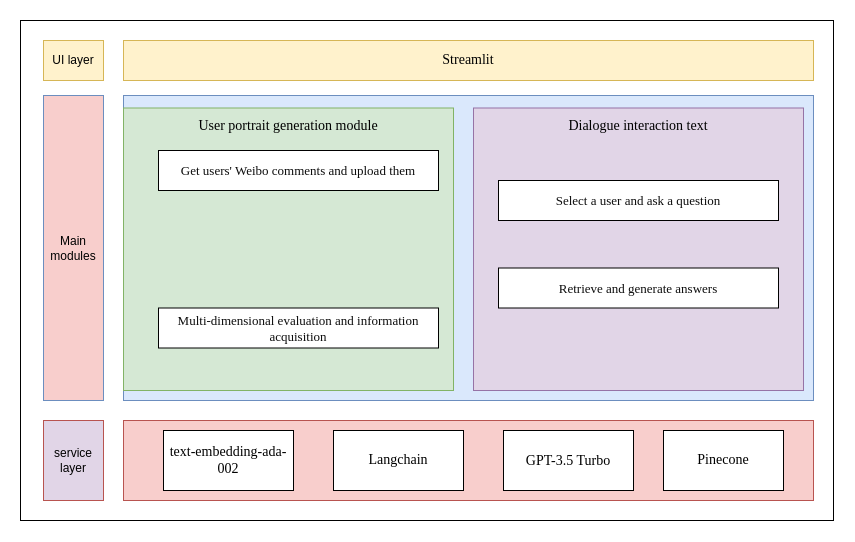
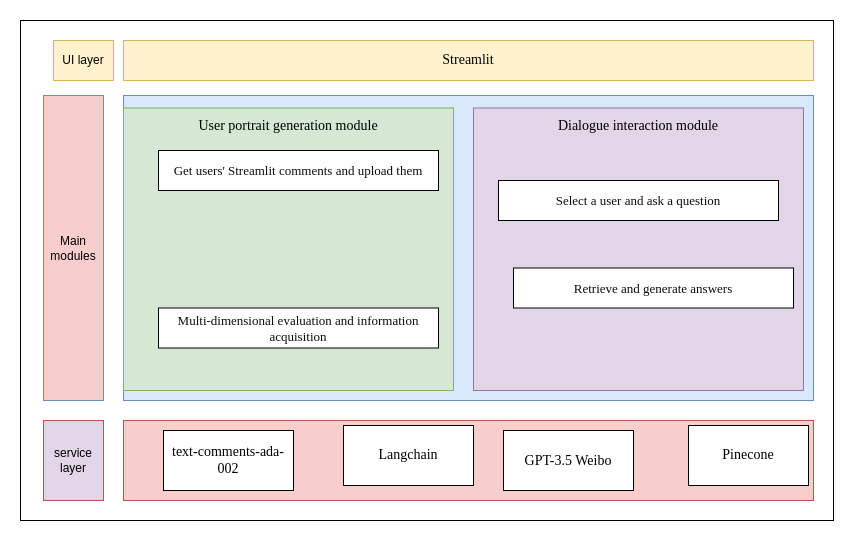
node "UI layer": moved (74, 61) -> (84, 61)
node "Get users' Weibo comments and upload them": label "Get users' Weibo comments and upload them" -> "Get users' Streamlit comments and upload them"
node "Dialogue interaction text": label "Dialogue interaction text" -> "Dialogue interaction module"
node "Retrieve and generate answers": moved (639, 288) -> (654, 288)
node "text-embedding-ada-002": label "text-embedding-ada-002" -> "text-comments-ada-002"
node "Langchain": moved (399, 461) -> (409, 456)
node "GPT-3.5 Turbo": label "GPT-3.5 Turbo" -> "GPT-3.5 Weibo"
node "Pinecone": moved (724, 461) -> (749, 456)
